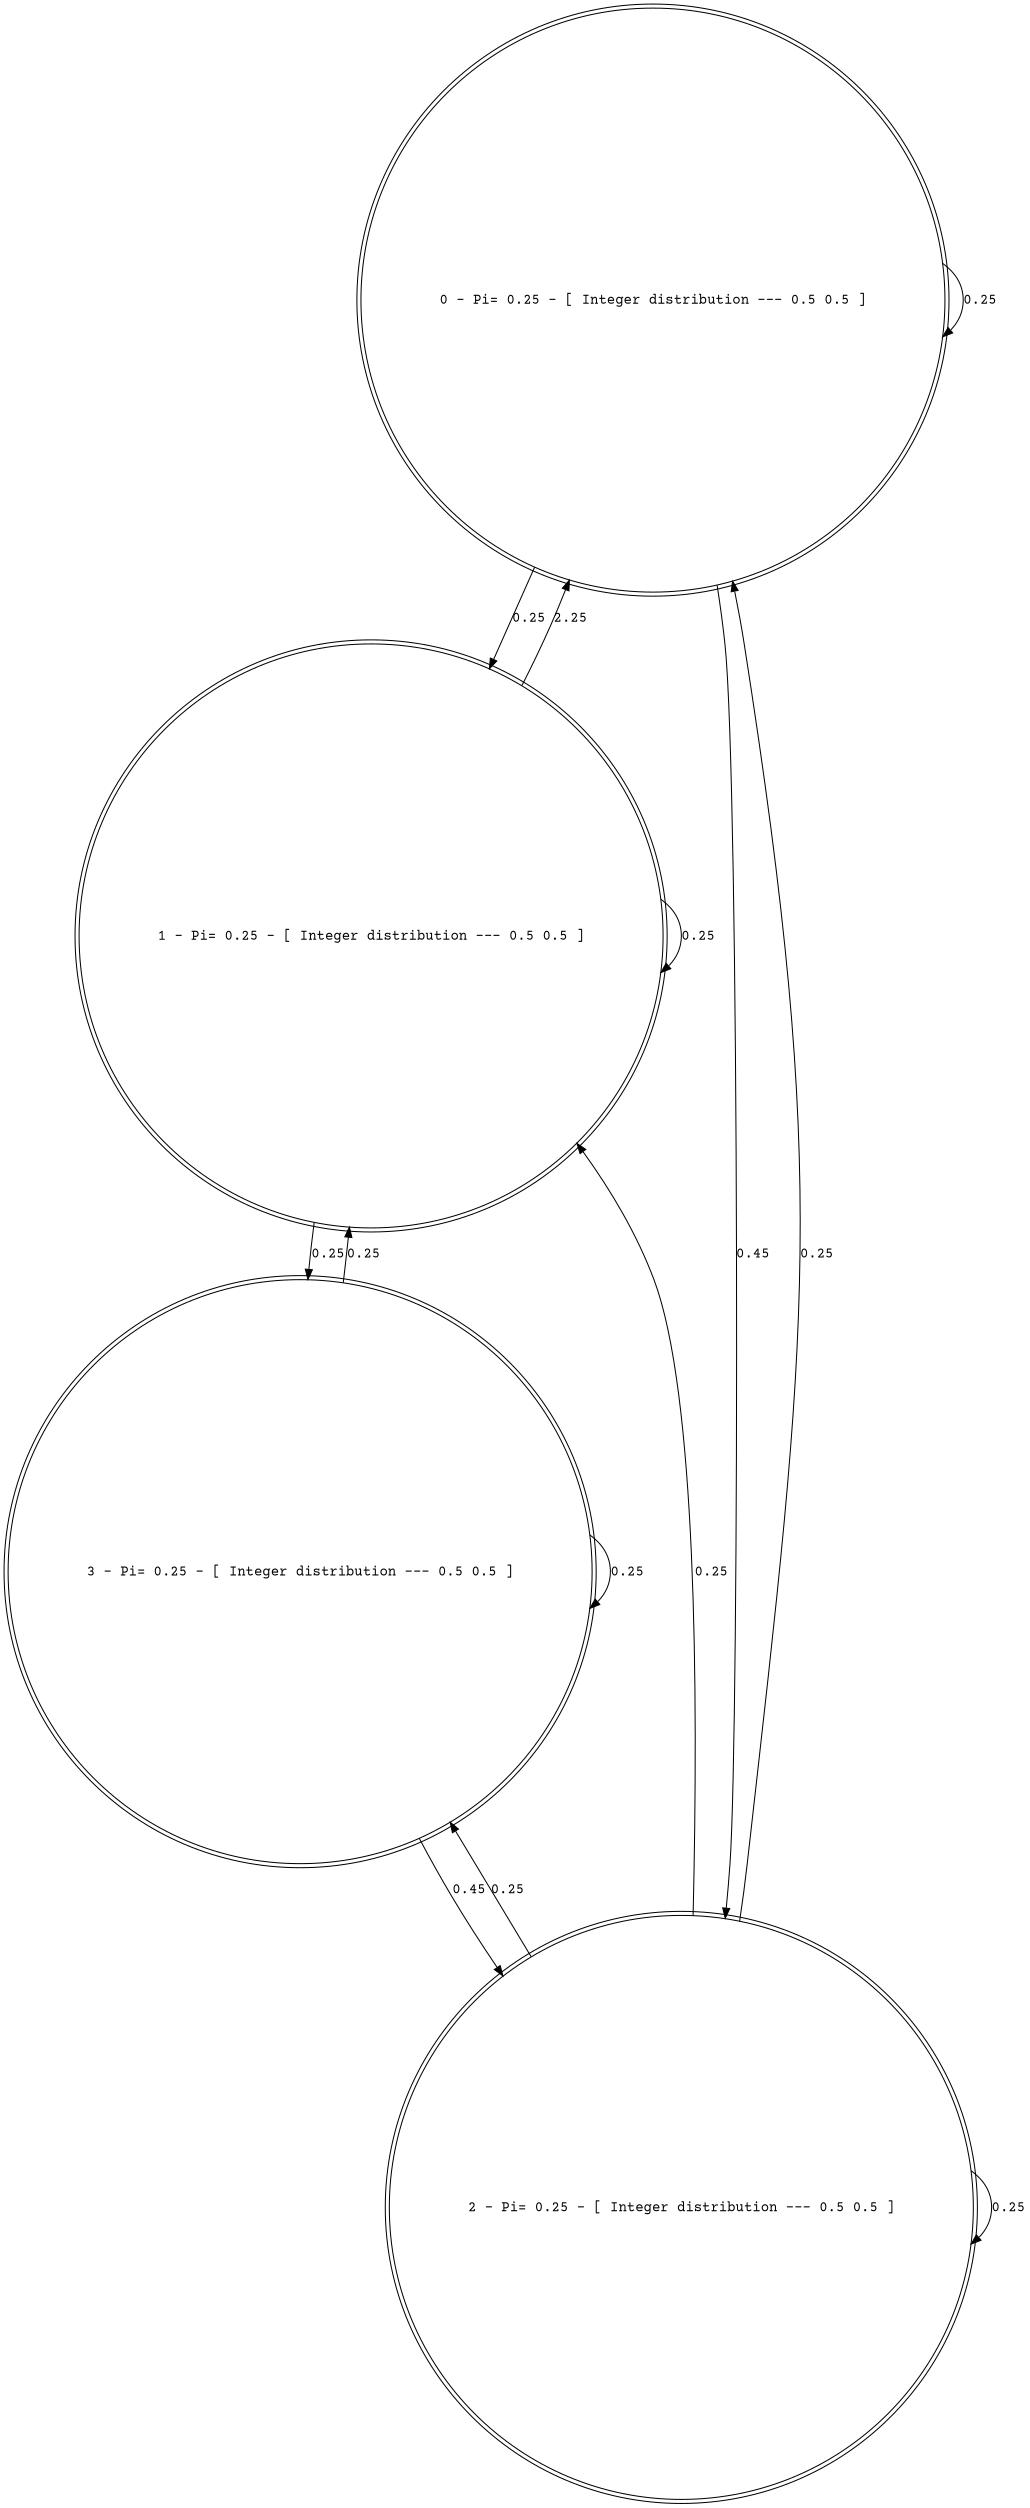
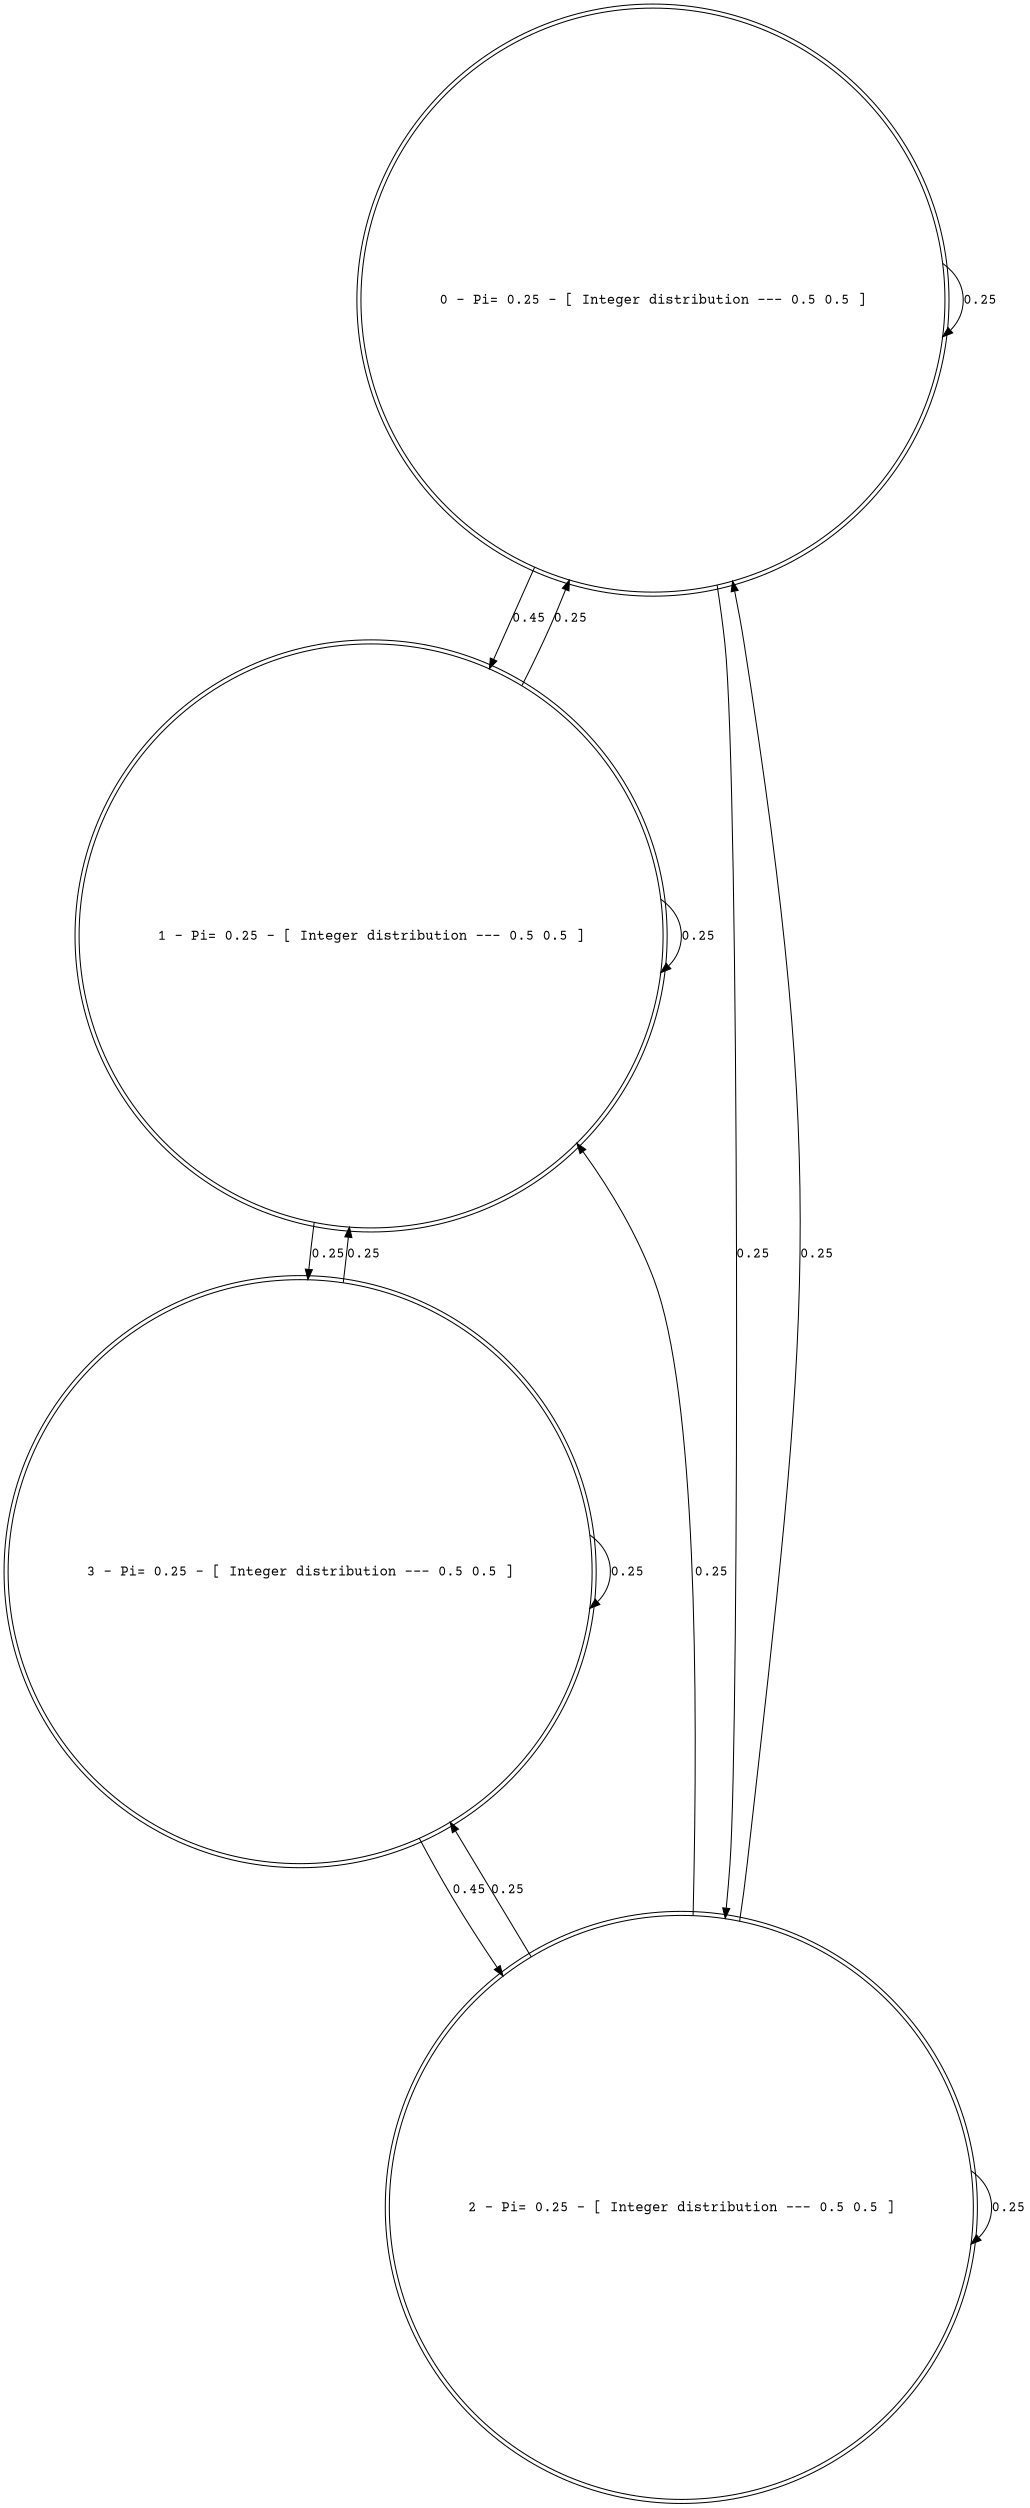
edge "0 - Pi= 0.25 - [ Integer distribution --- 0.5 0.5 ]" -> "1 - Pi= 0.25 - [ Integer distribution --- 0.5 0.5 ]": label "0.25" -> "0.45"
edge "1 - Pi= 0.25 - [ Integer distribution --- 0.5 0.5 ]" -> "0 - Pi= 0.25 - [ Integer distribution --- 0.5 0.5 ]": label "2.25" -> "0.25"
edge "0 - Pi= 0.25 - [ Integer distribution --- 0.5 0.5 ]" -> "2 - Pi= 0.25 - [ Integer distribution --- 0.5 0.5 ]": label "0.45" -> "0.25"
